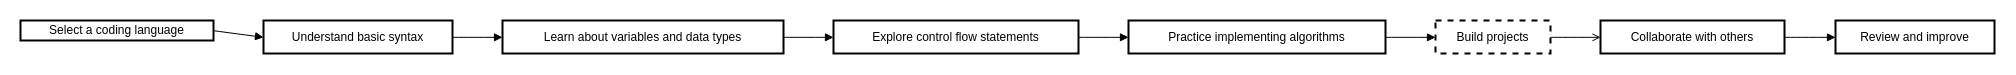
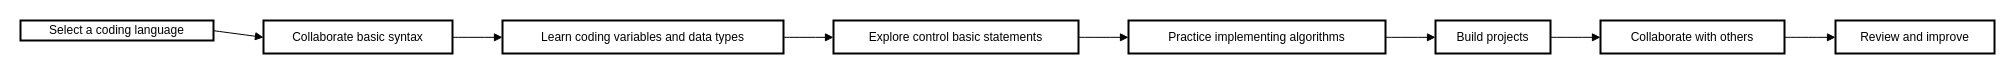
node "Build projects": style dashed -> solid
edge "Build projects" -> "Collaborate with others": arrowhead open -> block
node "Understand basic syntax": label "Understand basic syntax" -> "Collaborate basic syntax"
node "Learn about variables and data types": label "Learn about variables and data types" -> "Learn coding variables and data types"
node "Explore control flow statements": label "Explore control flow statements" -> "Explore control basic statements"
